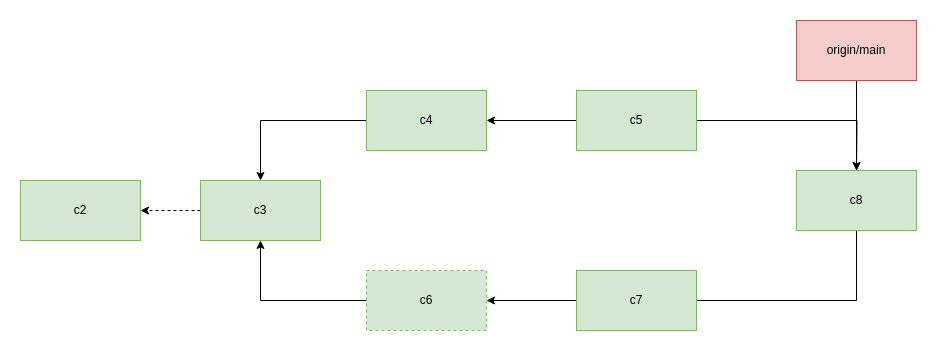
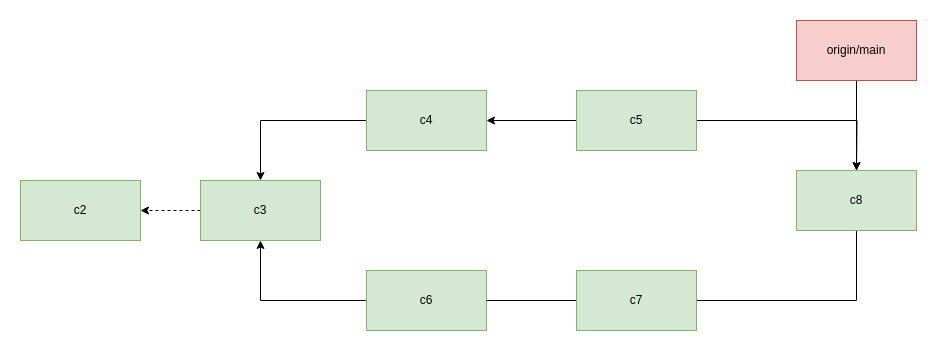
node "c6": style dashed -> solid
edge "c7" -> "c6": arrowhead classic -> none
